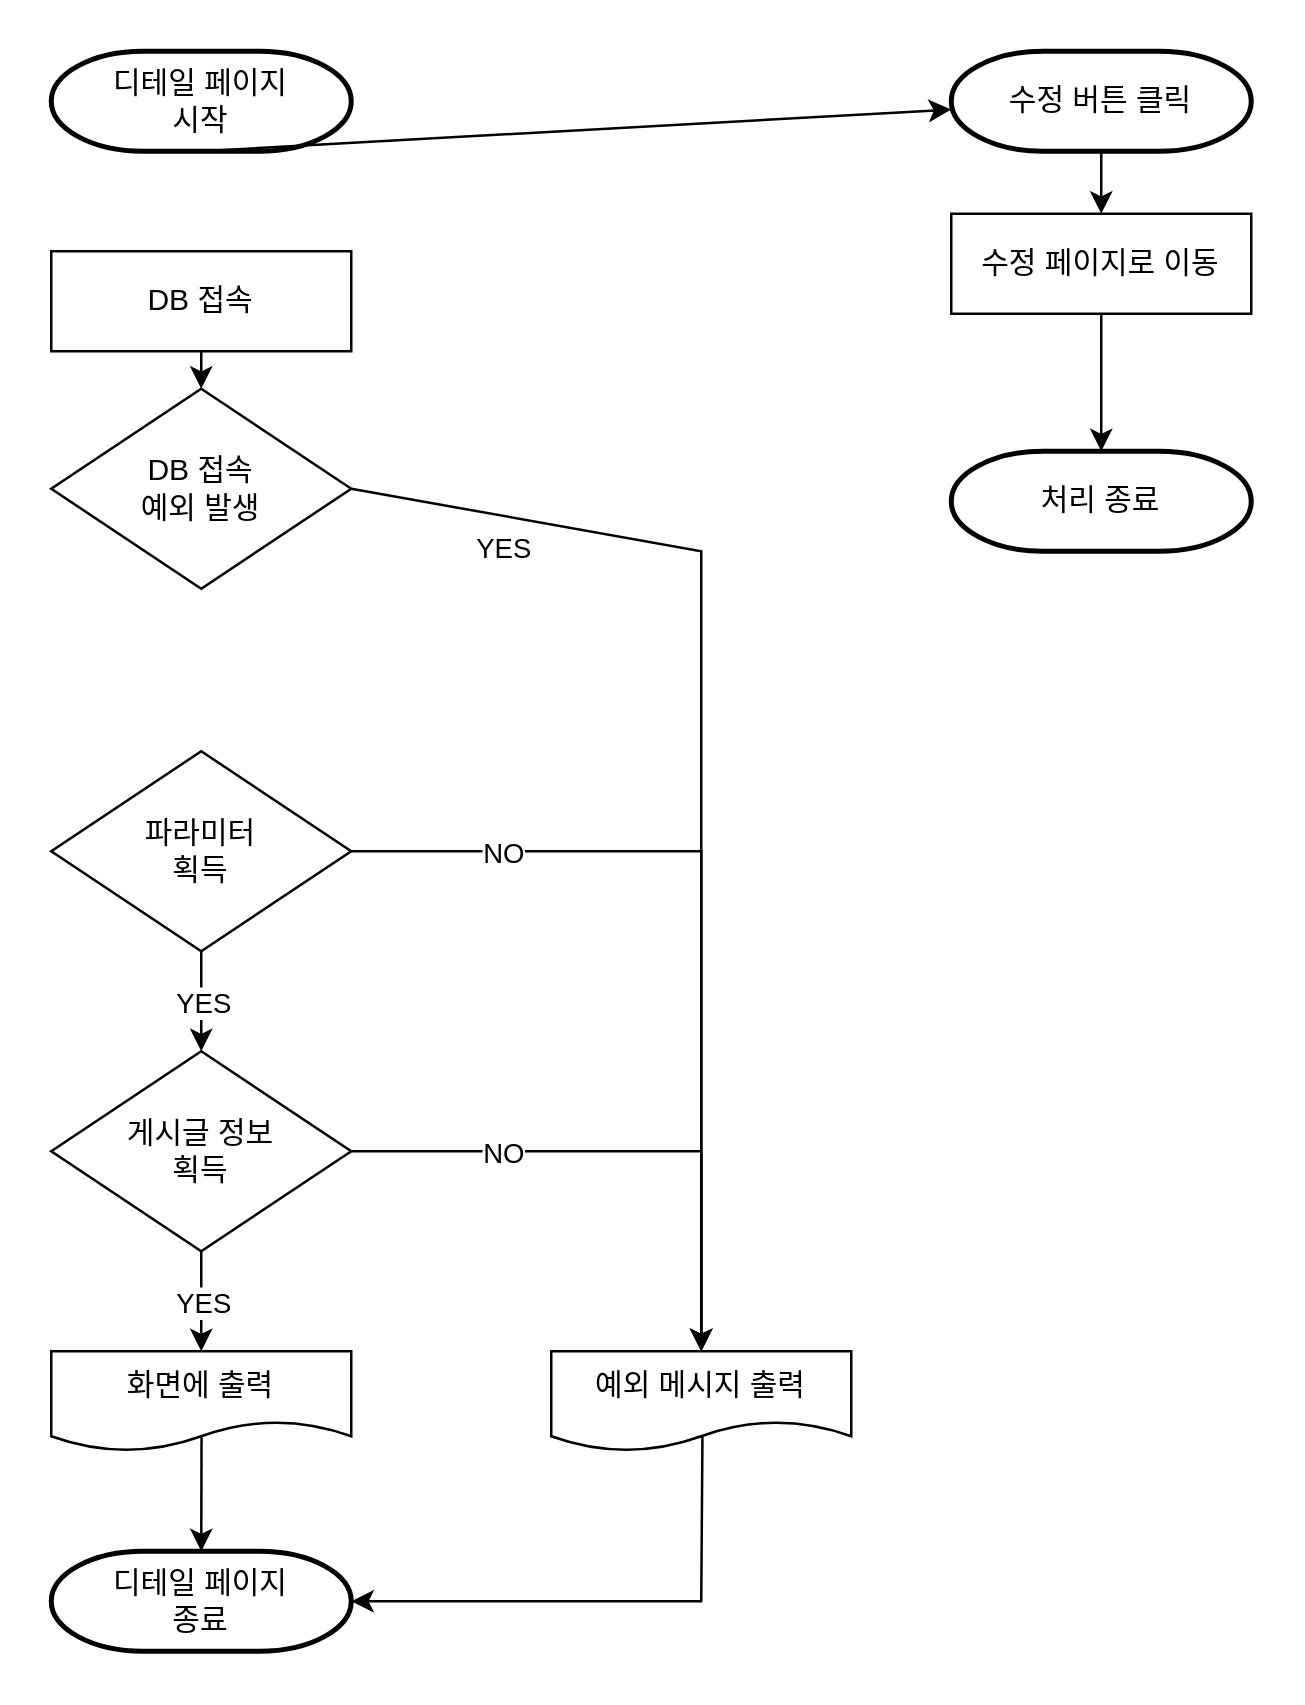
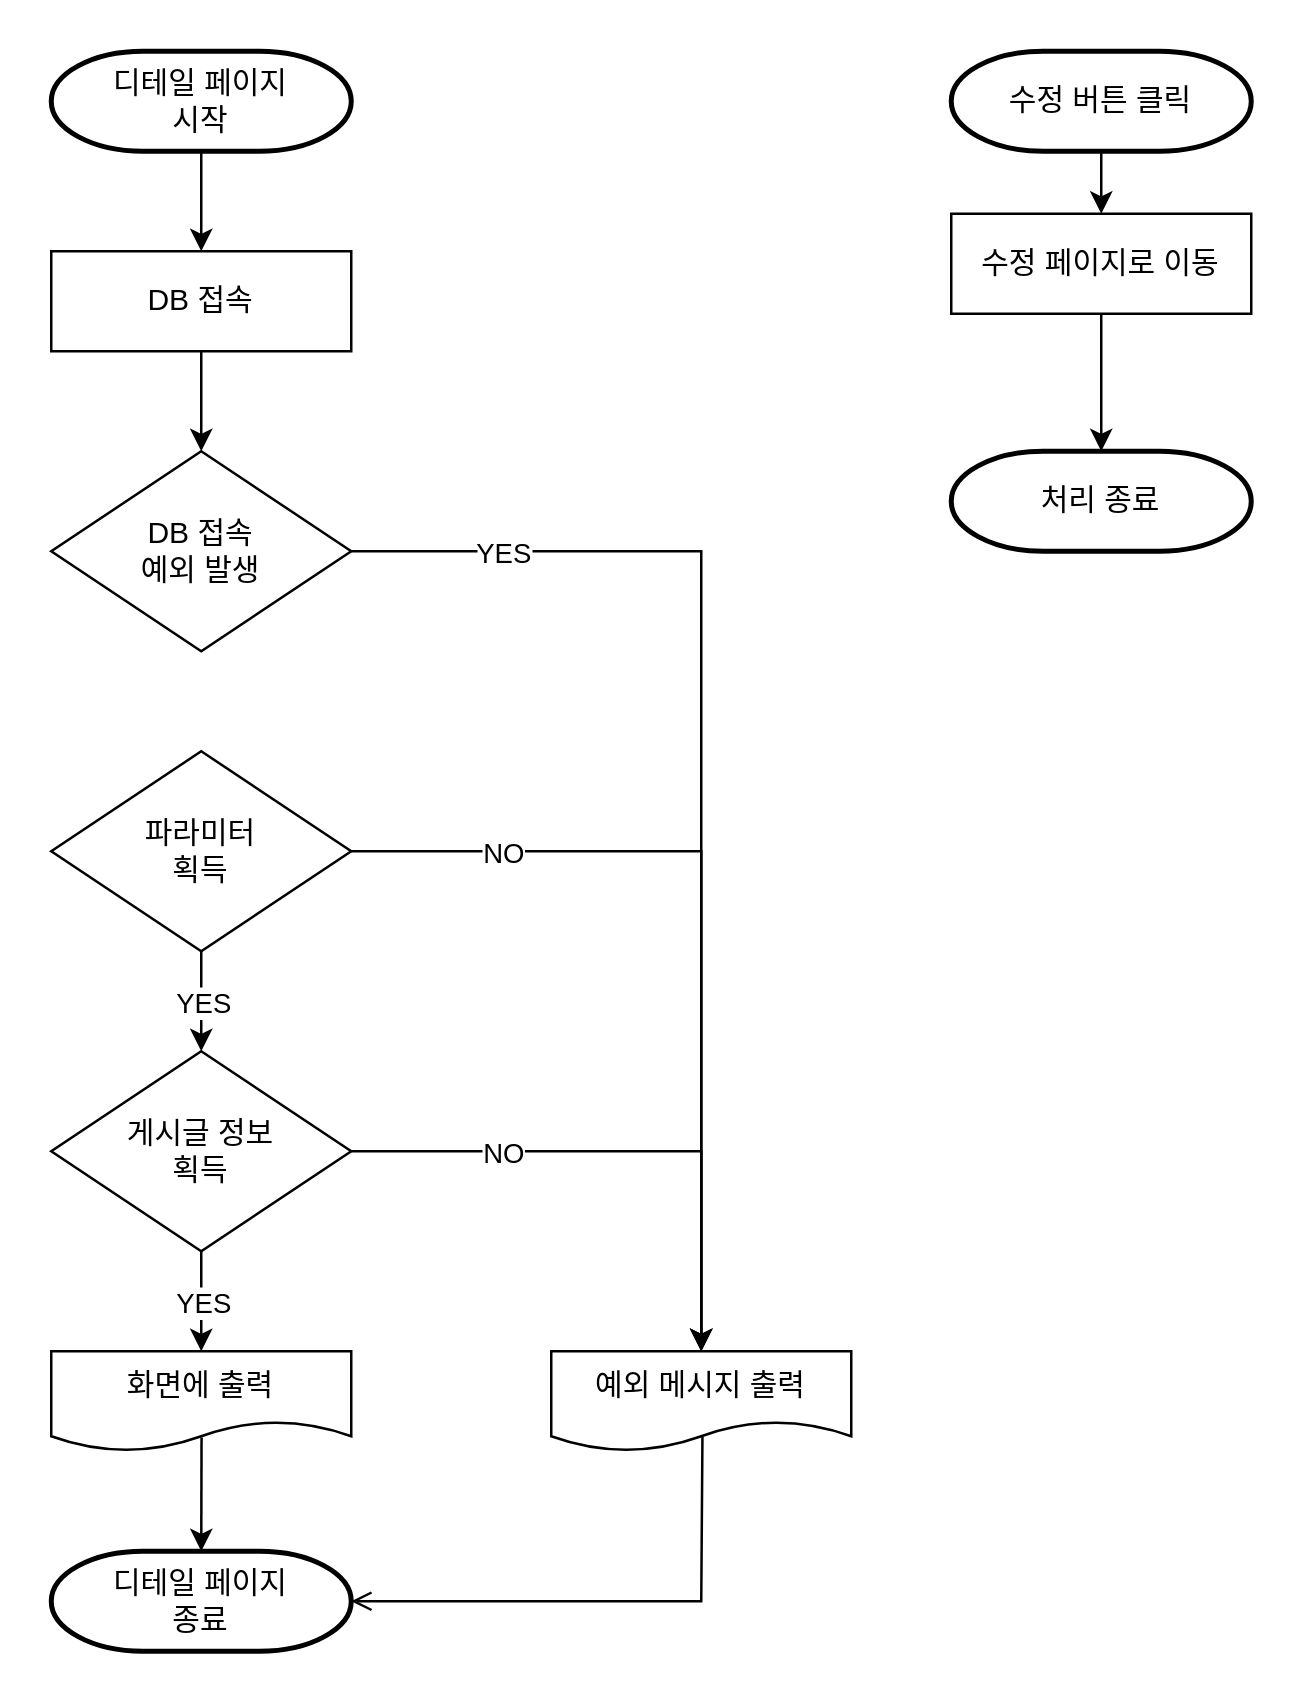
edge "디테일 페이지 시작" -> "수정 버튼 클릭": now "디테일 페이지 시작" -> "DB 접속"
node "DB 접속 예외 발생": moved (201, 489) -> (201, 551)
edge "예외 메시지 출력" -> "디테일 페이지 종료": arrowhead classic -> open
